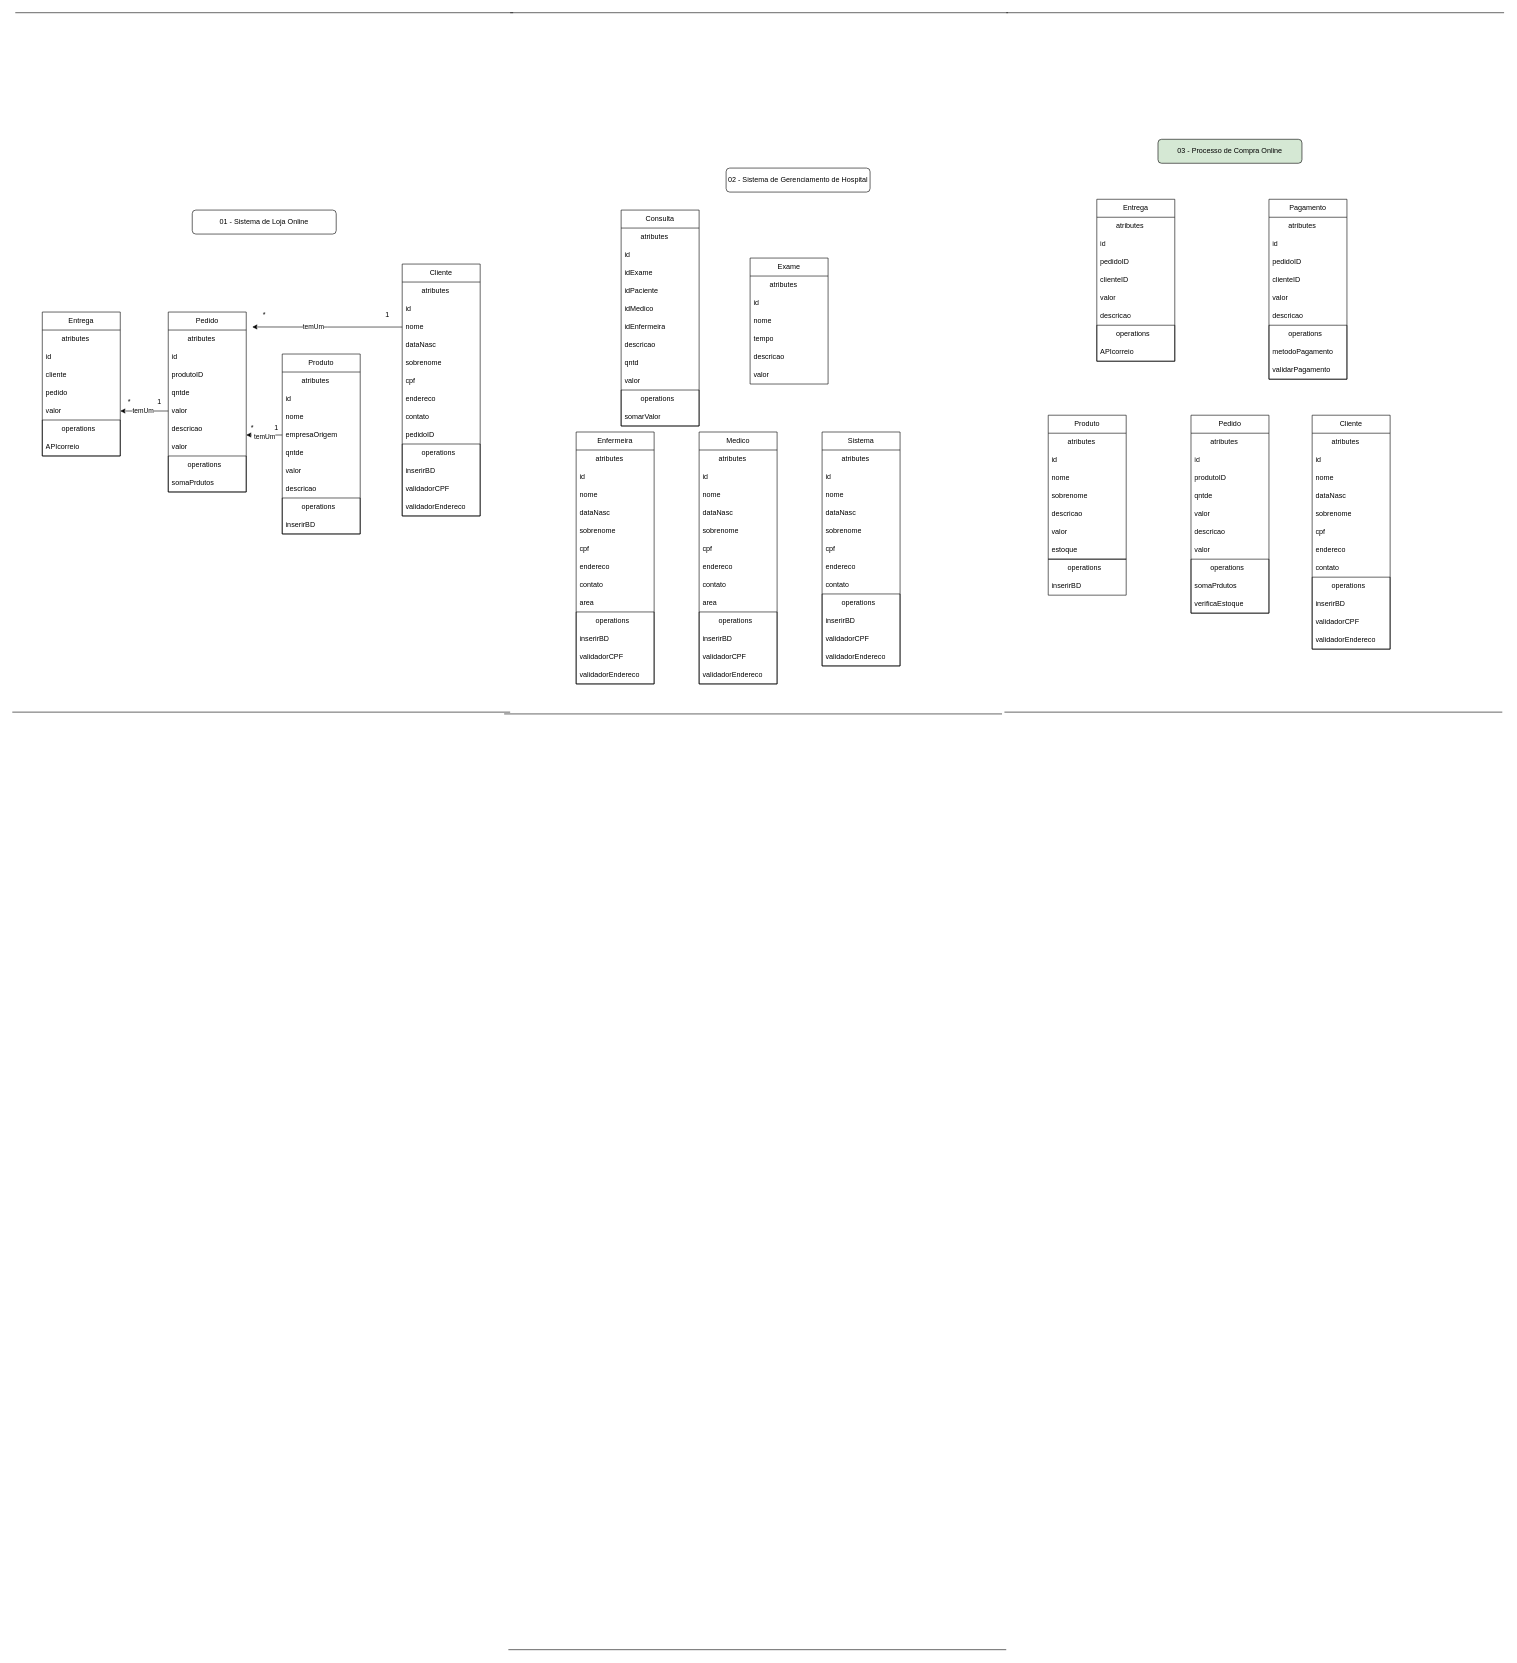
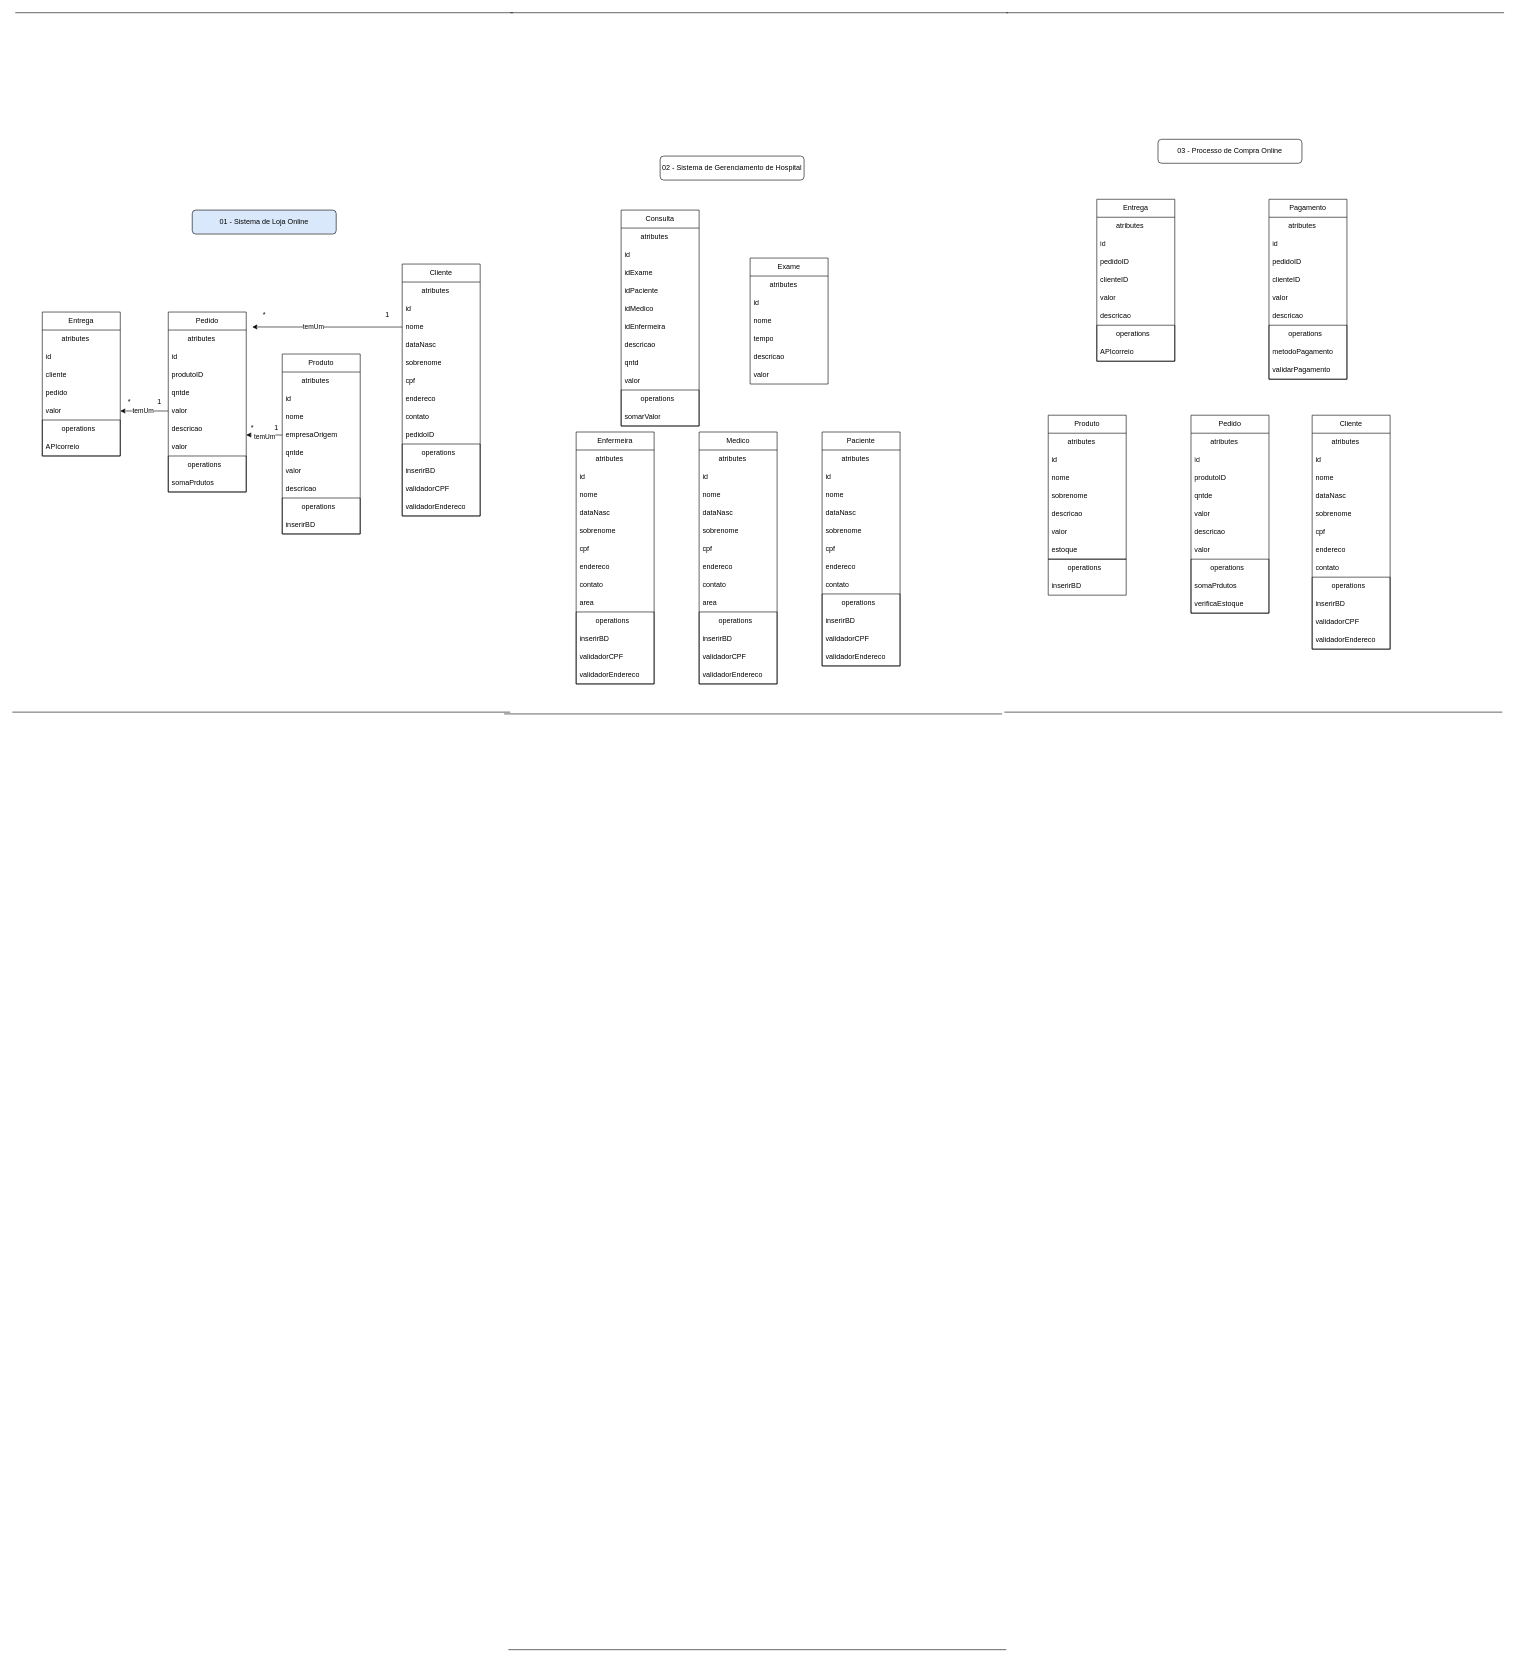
node "03 - Processo de Compra Online": fillcolor #d5e8d4 -> #ffffff
node "02 - Sistema de Gerenciamento de Hospital": moved (798, 180) -> (732, 168)
node "01 - Sistema de Loja Online": fillcolor #ffffff -> #dae8fc
node "Sistema": label "Sistema" -> "Paciente"
